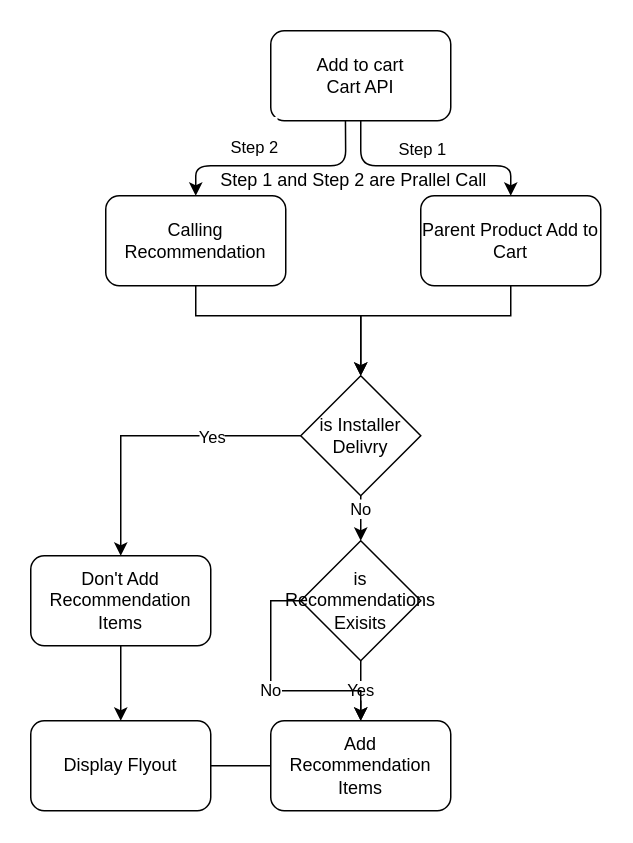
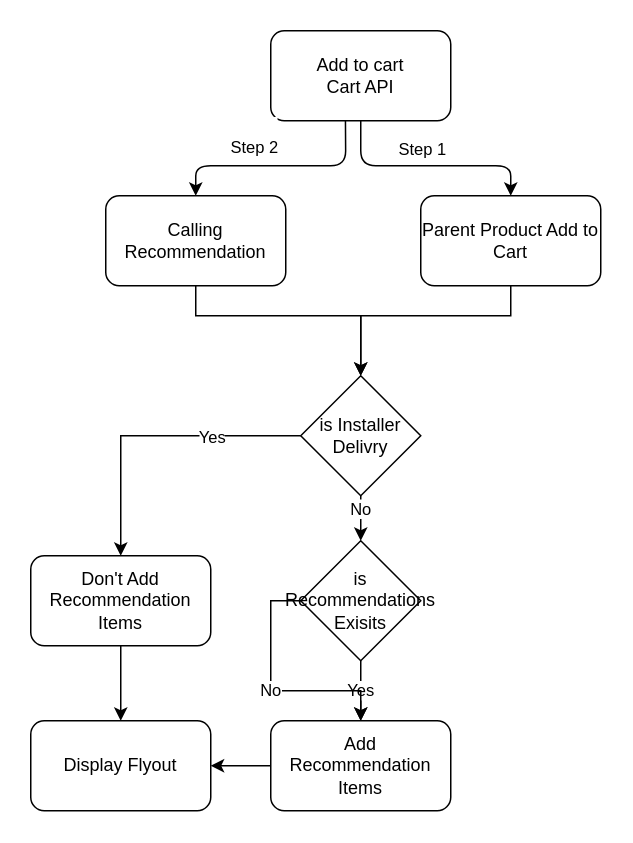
node "Step 1 and Step 2 are Prallel Call": removed
edge "Display Flyout" -- "Add Recommendation Items": arrowhead none -> classic
